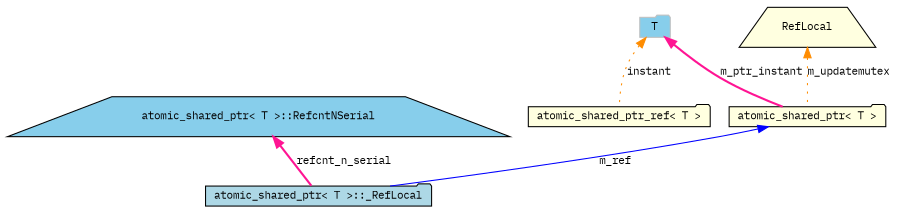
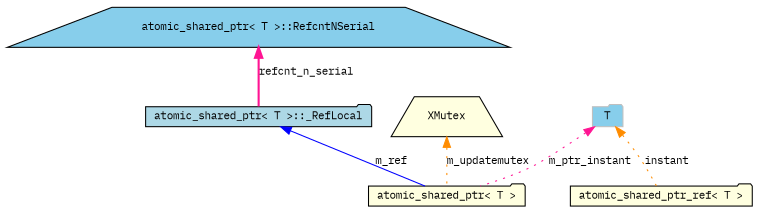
node "RefLocal": label "RefLocal" -> "XMutex"
edge "atomic_shared_ptr< T >" -> "T": style bold -> dotted
edge "atomic_shared_ptr< T >::_RefLocal" -> "atomic_shared_ptr< T >": reversed
